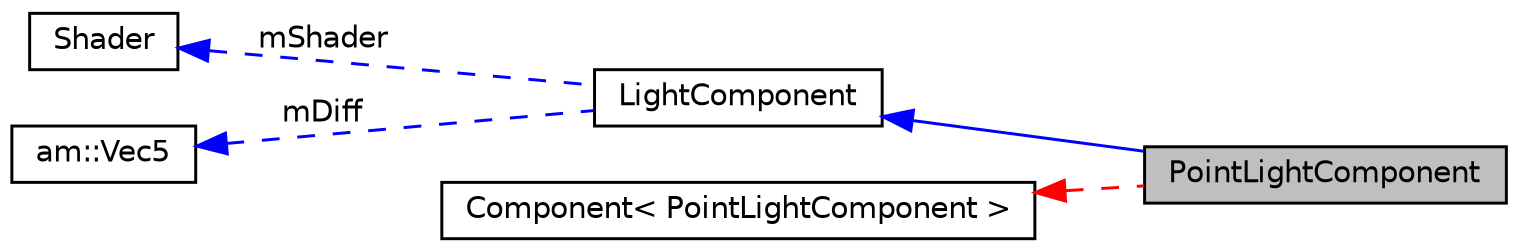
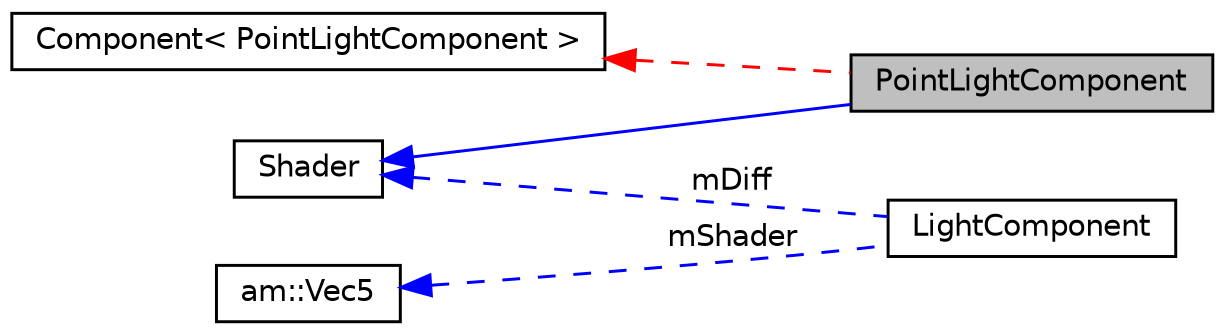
edge "LightComponent" -> "Shader": label " mShader" -> " mDiff"
edge "LightComponent" -> "am::Vec5": label " mDiff" -> " mShader"
edge "PointLightComponent" -> "LightComponent": now "PointLightComponent" -> "Shader"
